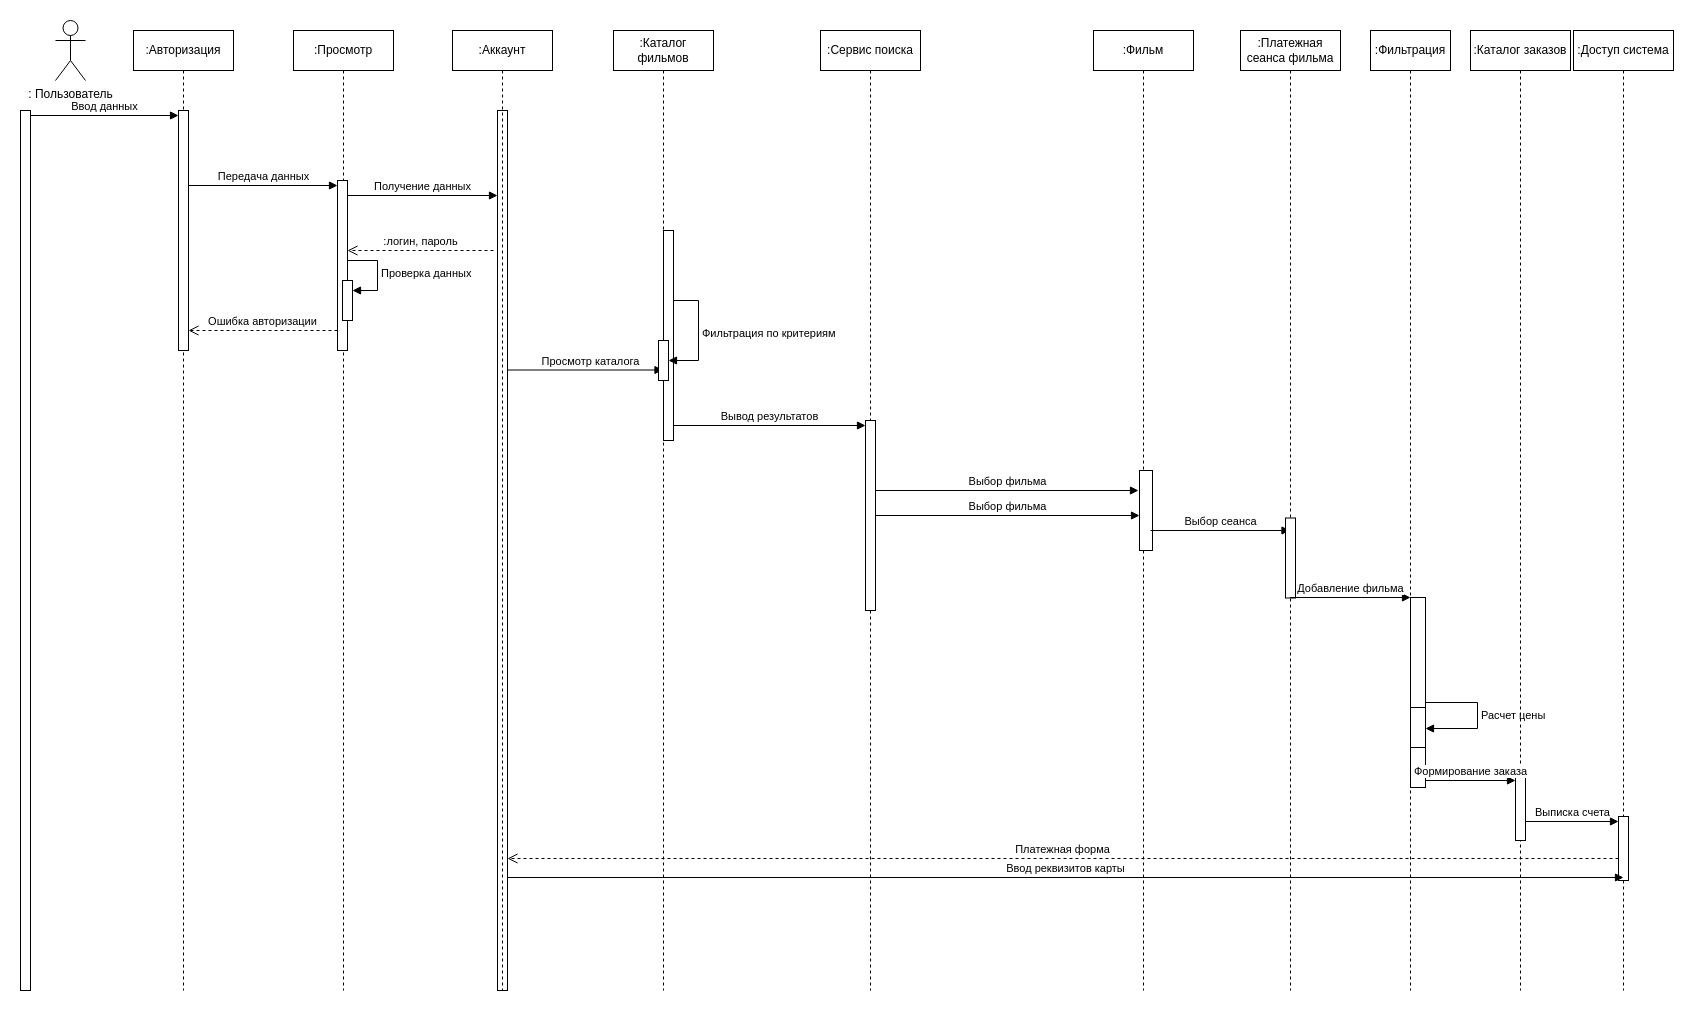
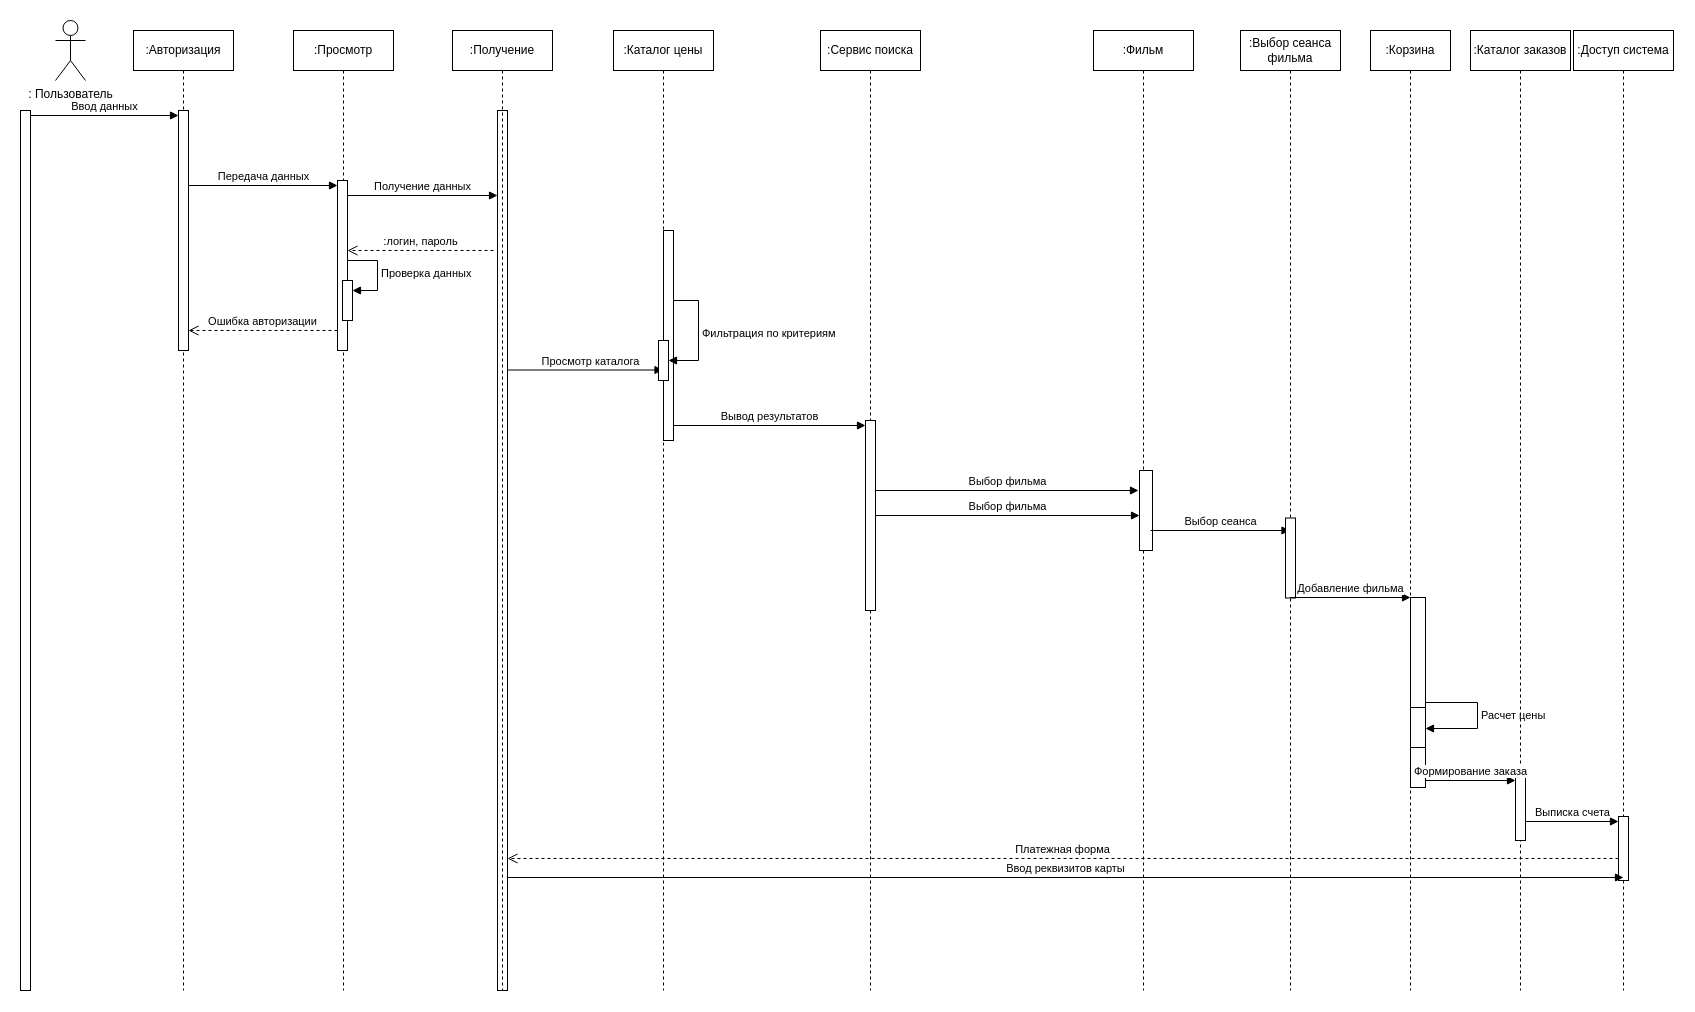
node ":Аккаунт": label ":Аккаунт" -> ":Получение"
node ":Каталог фильмов": label ":Каталог фильмов" -> ":Каталог цены"
node ":Платежная сеанса фильма": label ":Платежная сеанса фильма" -> ":Выбор сеанса фильма"
node ":Фильтрация": label ":Фильтрация" -> ":Корзина"
